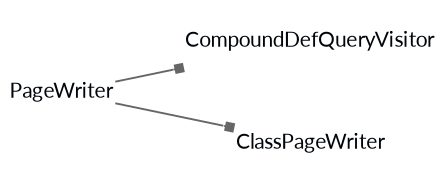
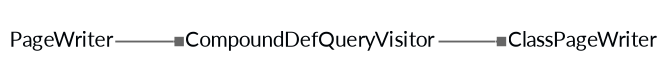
edge "PageWriter" -> "ClassPageWriter": now "CompoundDefQueryVisitor" -> "ClassPageWriter"
